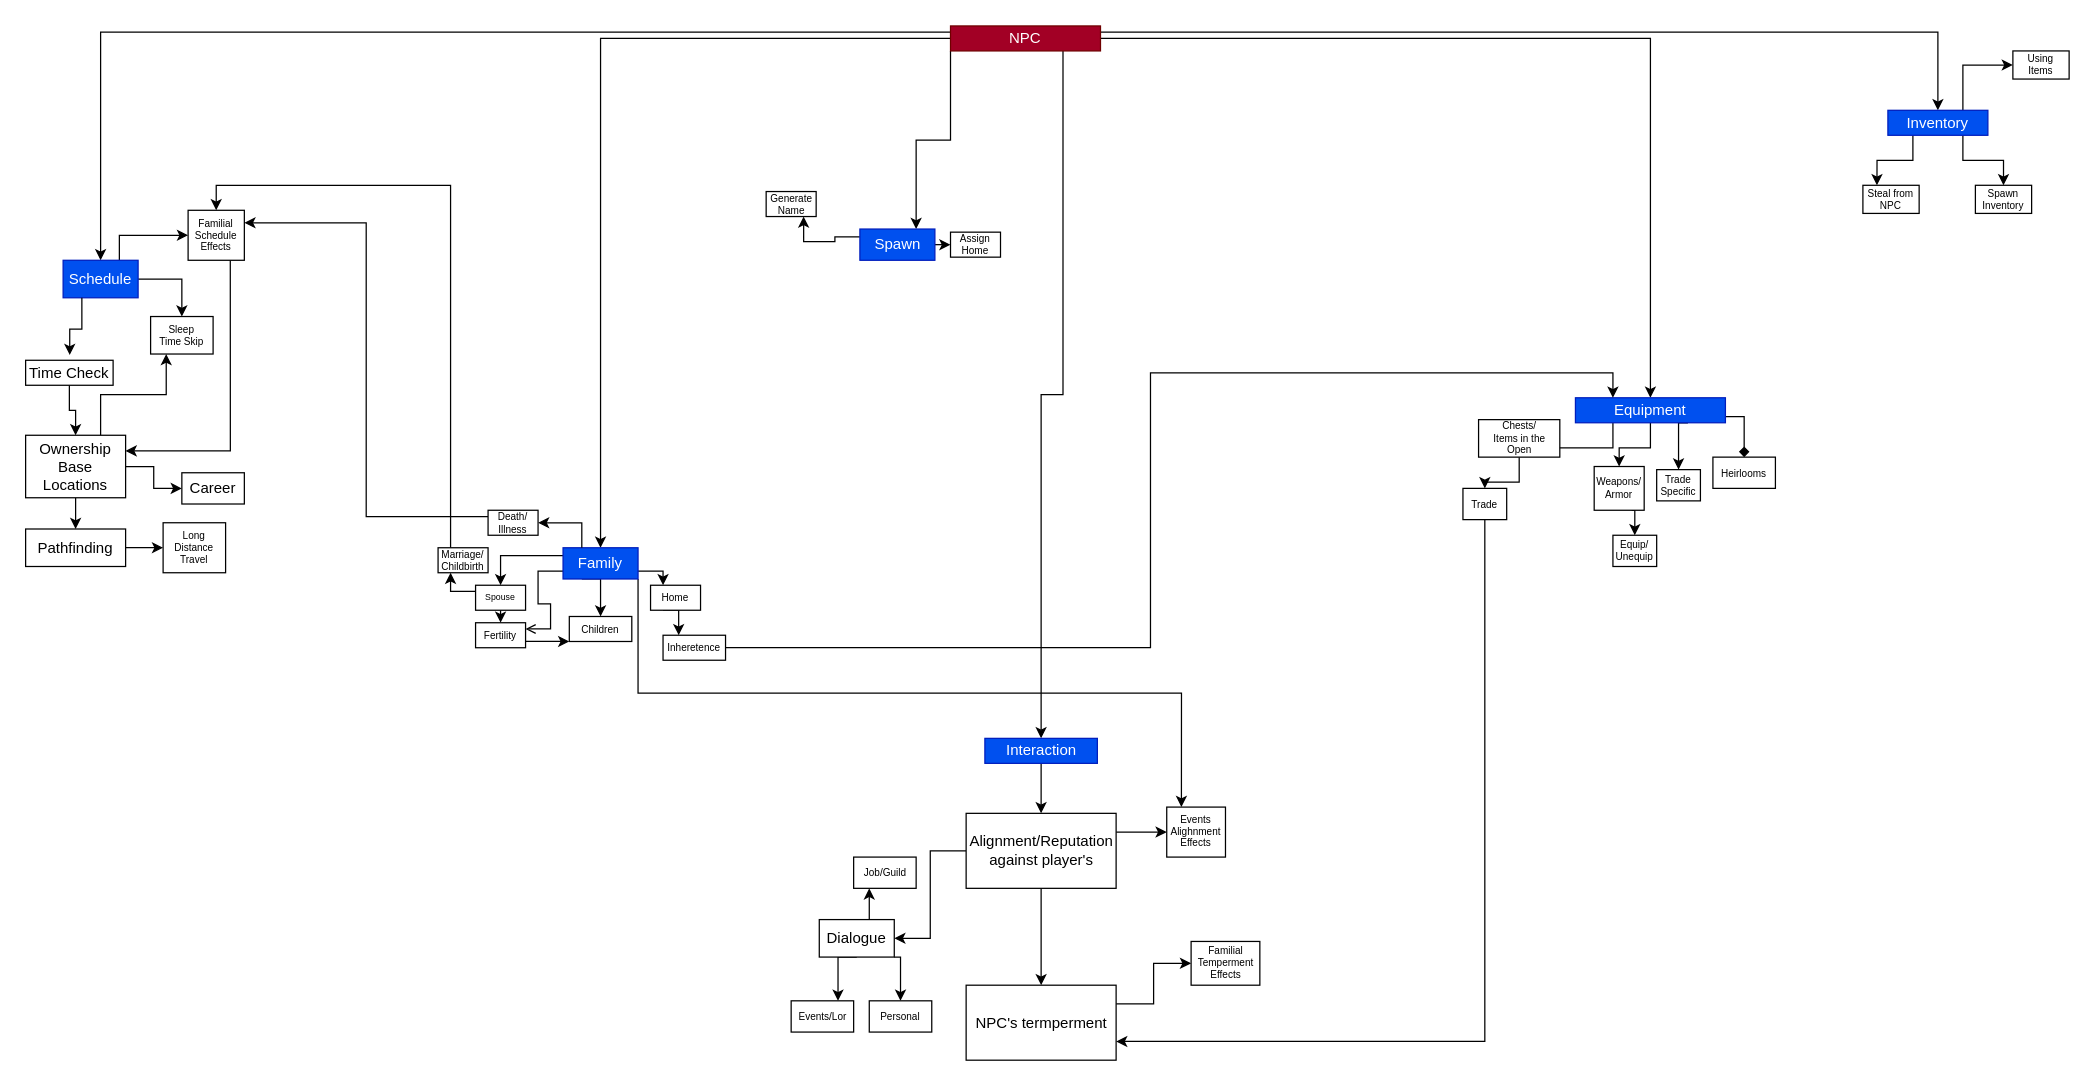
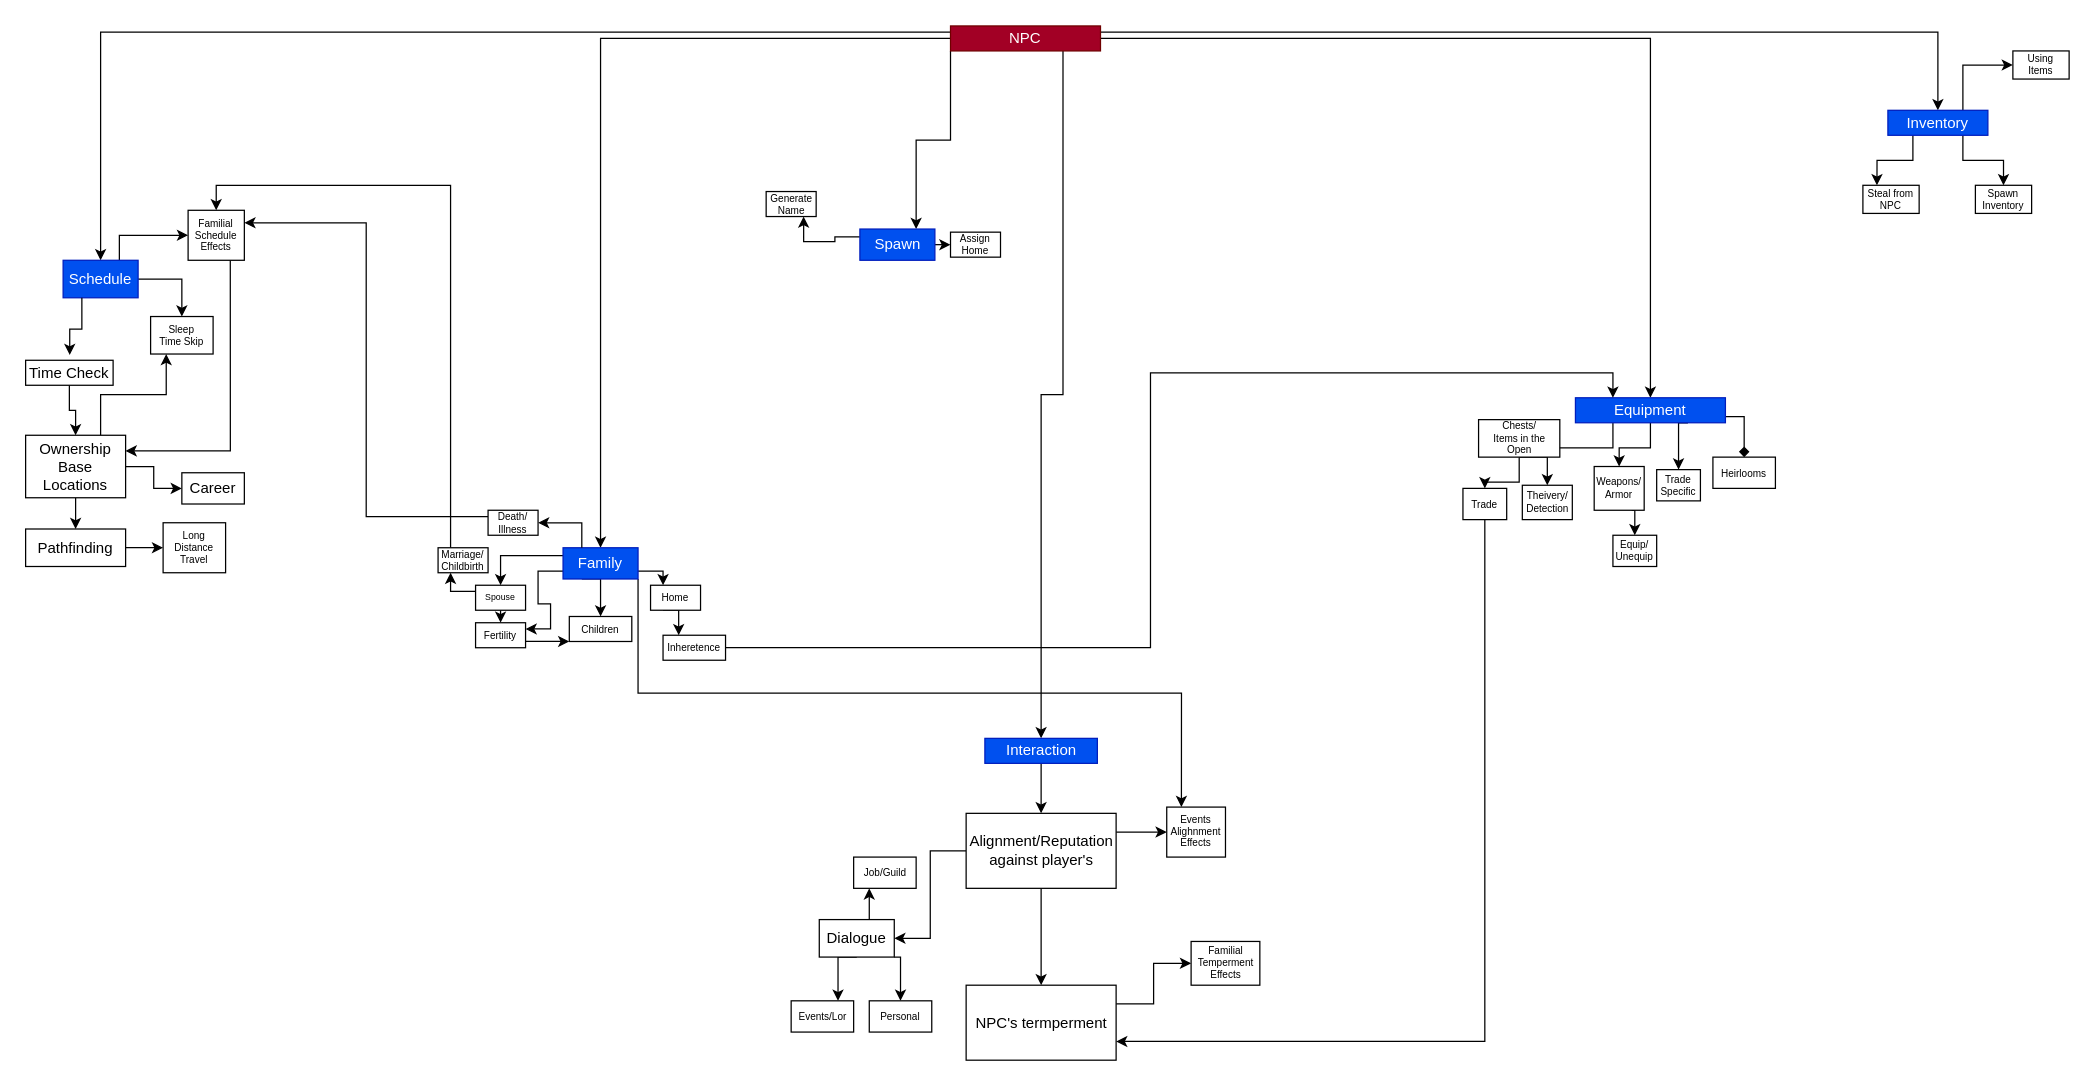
edge "Chests/ Items in the Open" -> "Theivery/ Detection": added
node "Theivery/ Detection": added
edge "Family" -> "Fertility": arrowhead open -> classic
